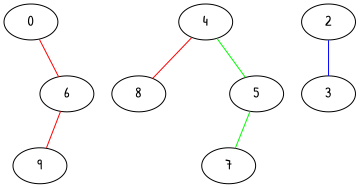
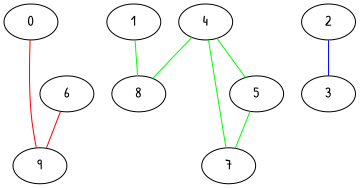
node "1": added
edge "0" -- "6": now "0" -- "9"
edge "4" -- "8": color red -> green
edge "4" -- "7": added
